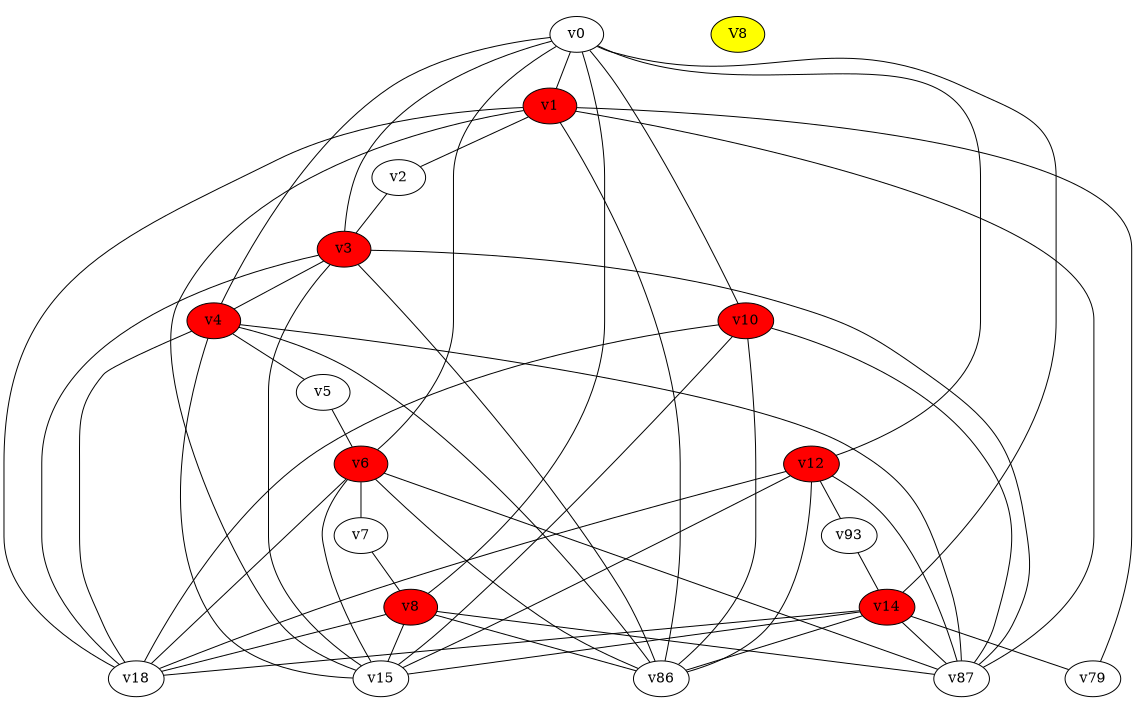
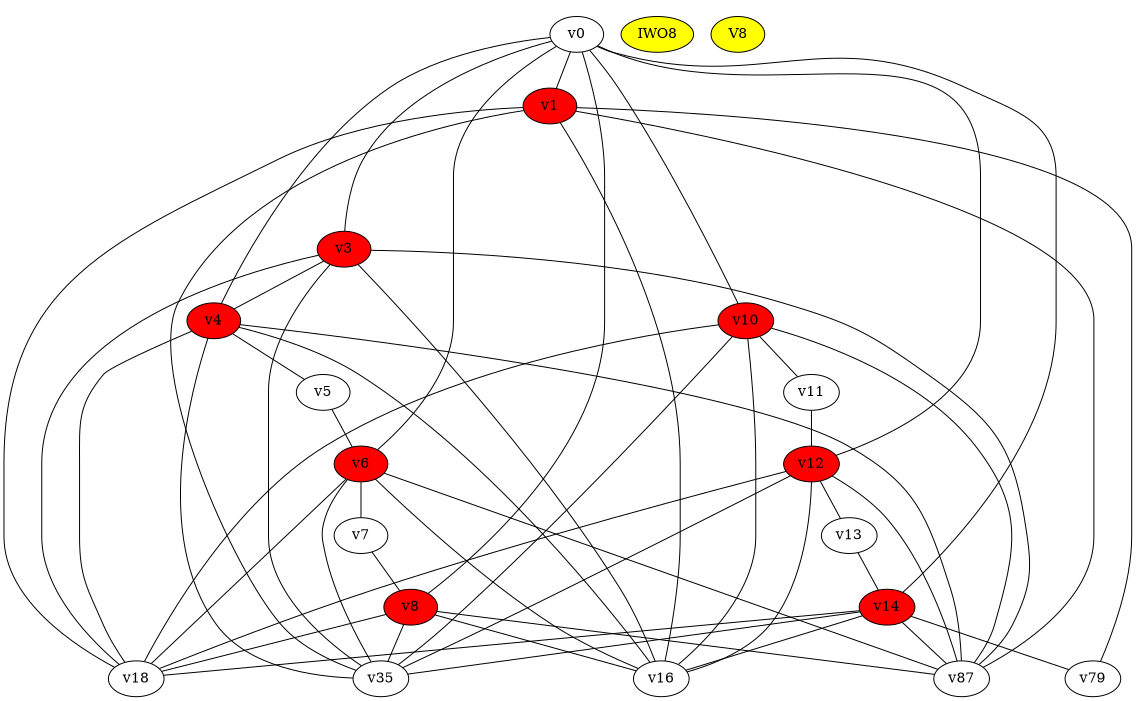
node "IWO8": added
node "v2": removed
node "v11": added
node "v93": label "v93" -> "v13"
node "v15": label "v15" -> "v35"
node "v86": label "v86" -> "v16"
